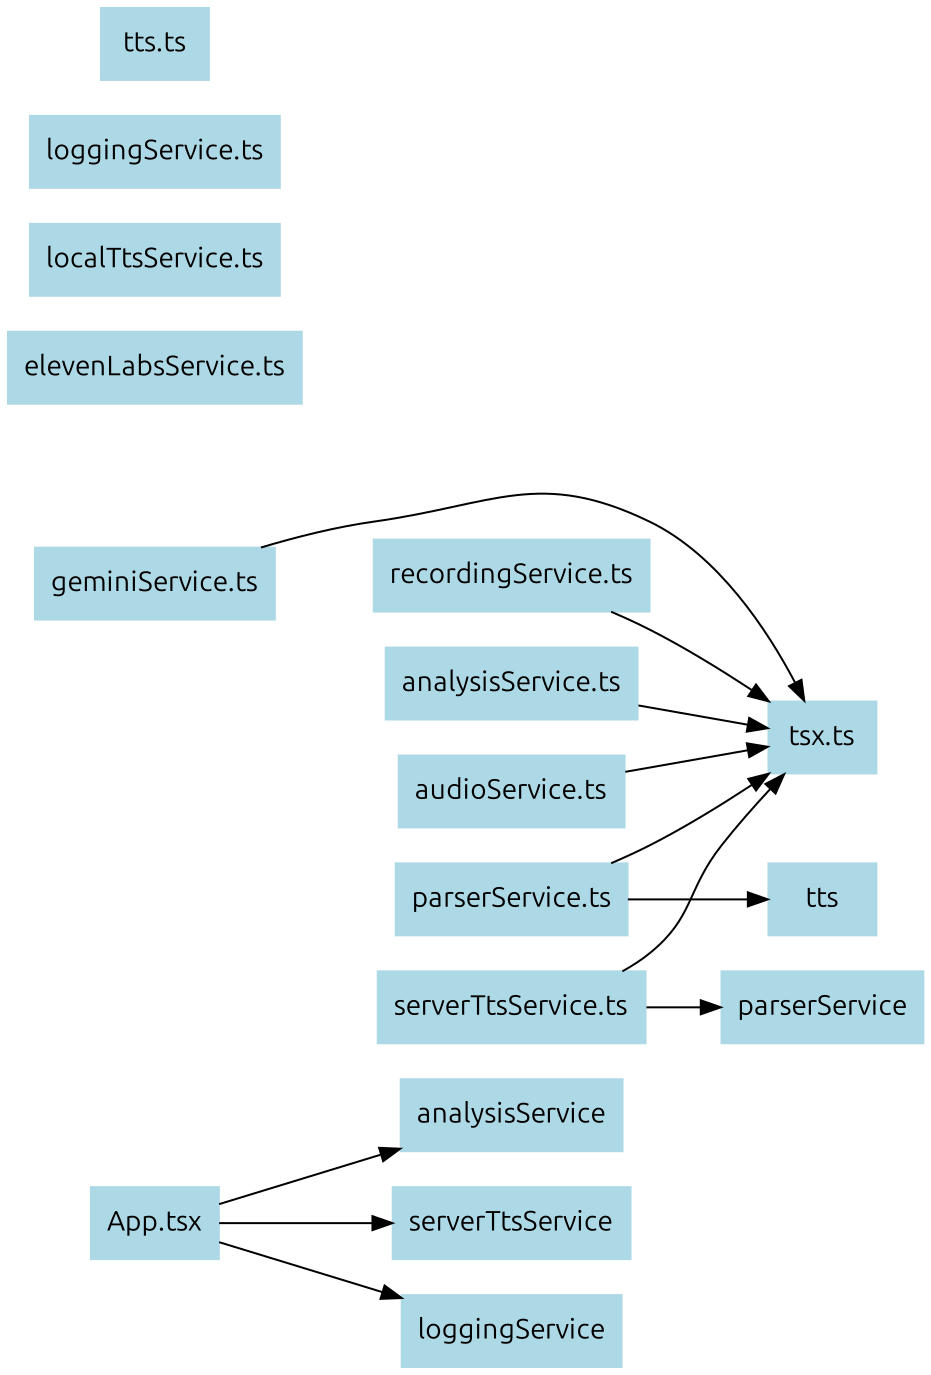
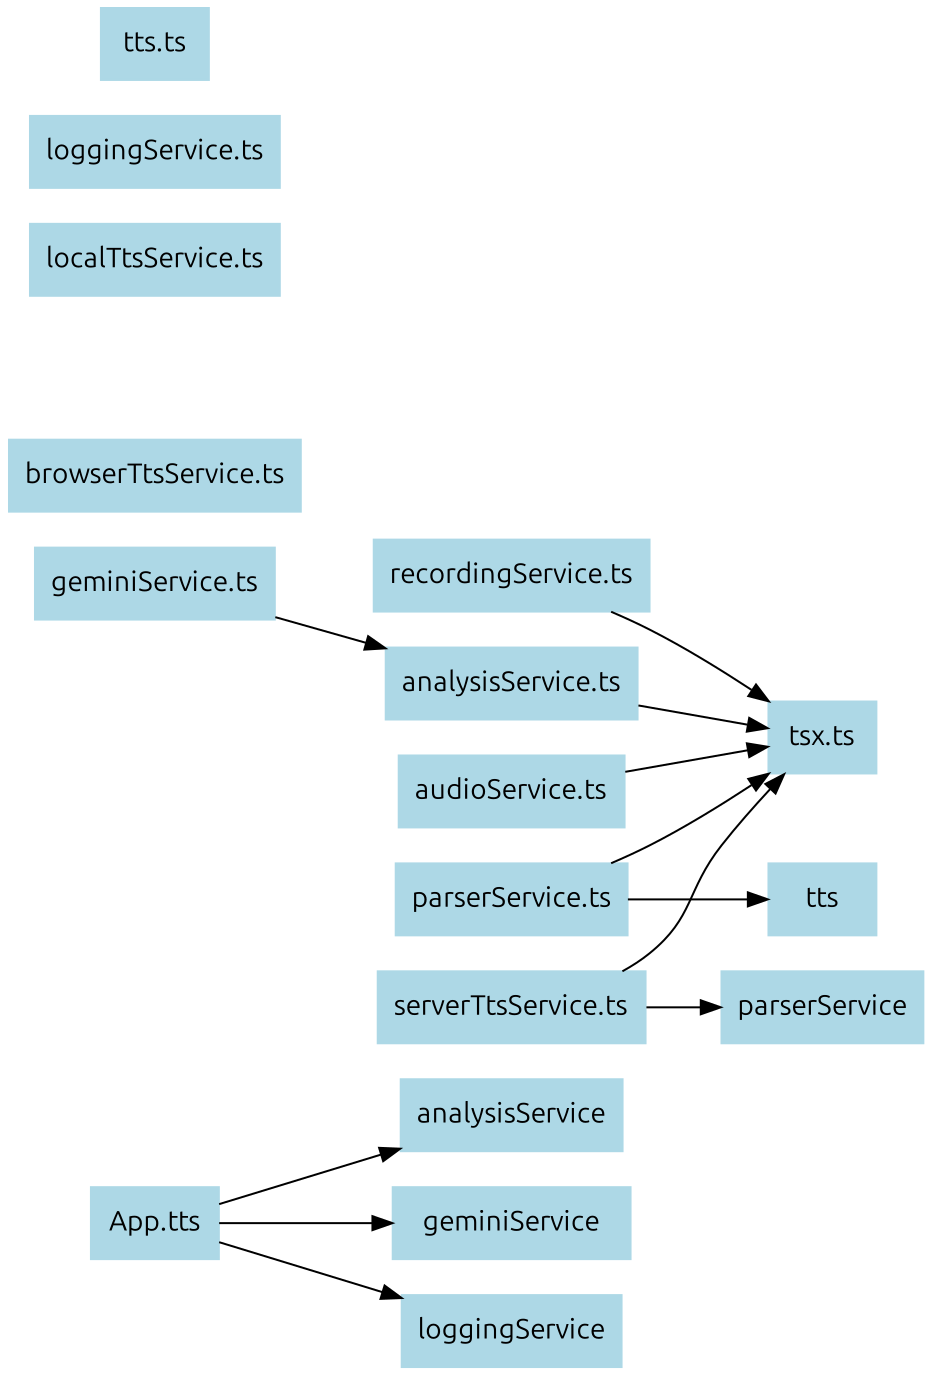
node "elevenLabsService.ts": removed
node "browserTtsService.ts": added
edge "geminiService.ts" -> "tsx.ts": now "geminiService.ts" -> "analysisService.ts"
node "App.tsx": label "App.tsx" -> "App.tts"
node "serverTtsService": label "serverTtsService" -> "geminiService"
